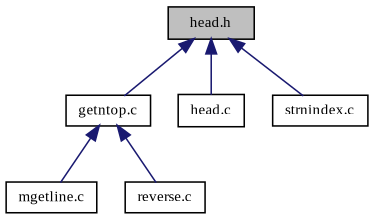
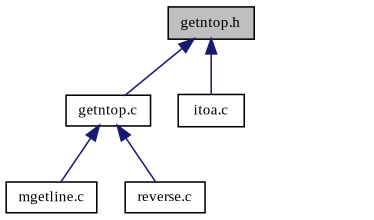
node "head.h": label "head.h" -> "getntop.h"
node "head.c": label "head.c" -> "itoa.c"
node "strnindex.c": removed
